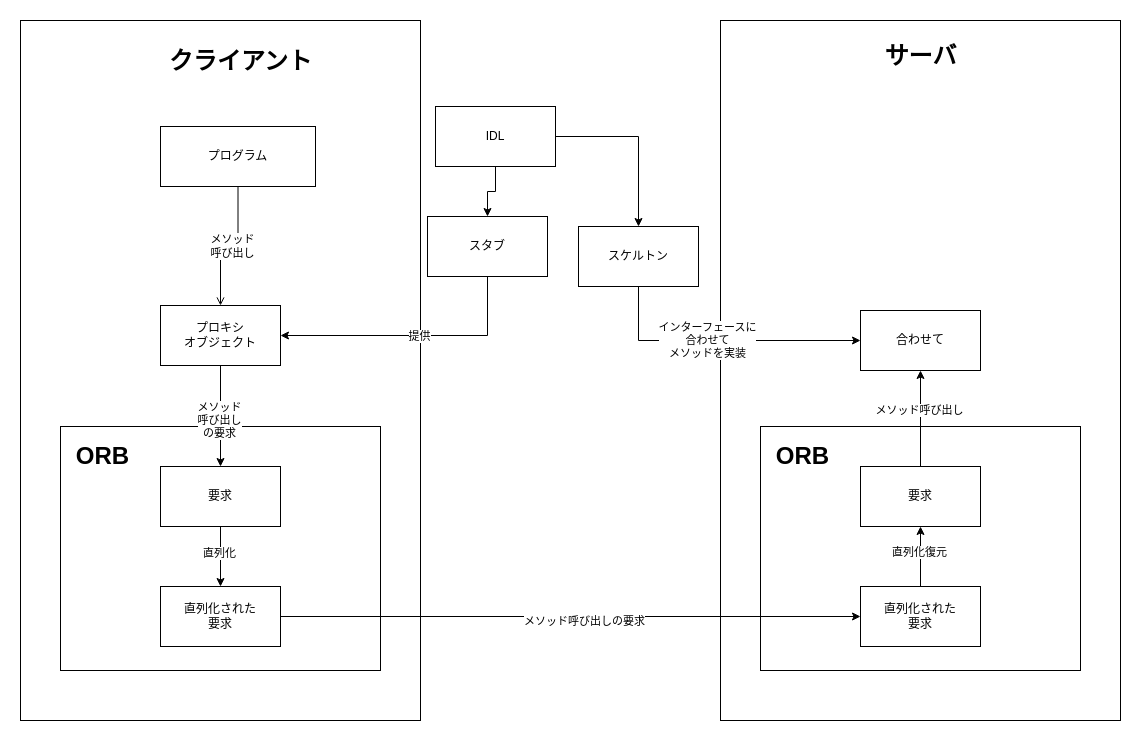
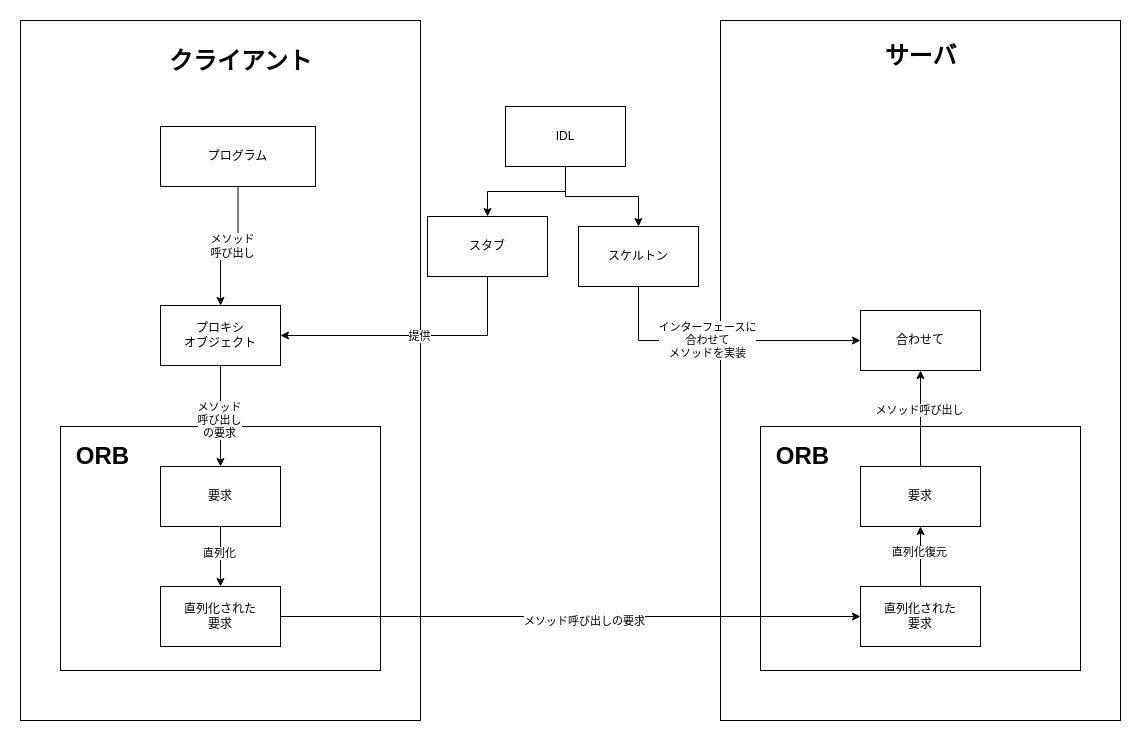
node "IDL": moved (496, 137) -> (566, 137)
edge "プログラム" -> "プロキシ オブジェクト": arrowhead open -> classic
